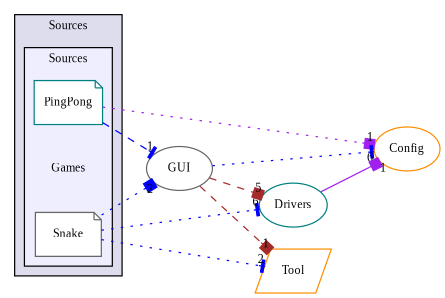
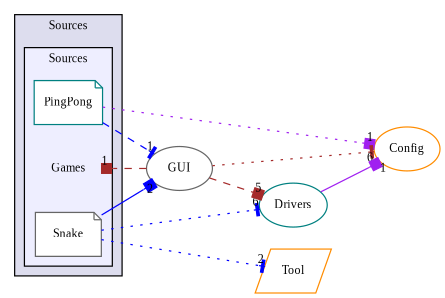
edge "GUI" -> "Config": color blue -> brown
edge "Snake" -> "GUI": style dotted -> solid
edge "GUI" -> "Tool": now "GUI" -> "Games"
